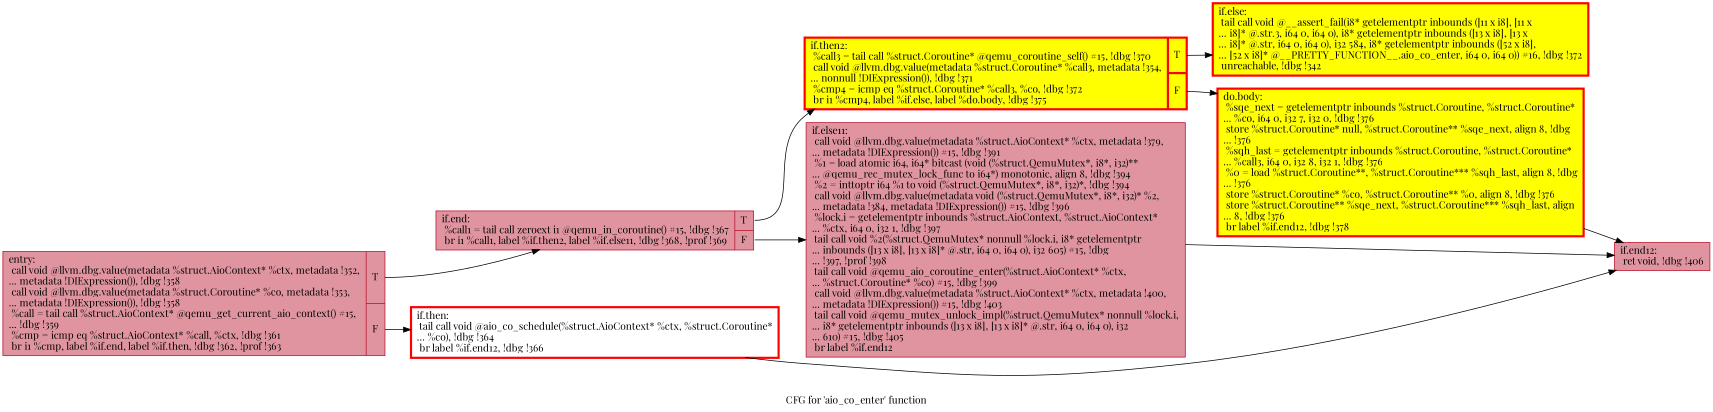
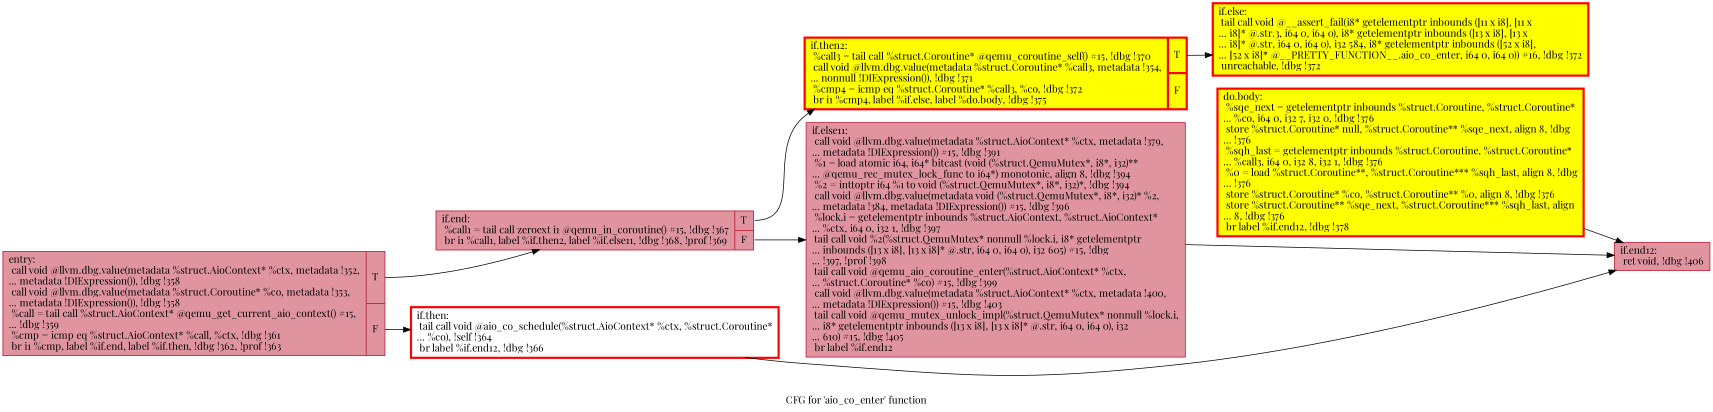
node "if.else:": text "unreachable, !dbg !342" -> "unreachable, !dbg !372"
edge "if.then2:" -> "do.body:": removed
node "if.then:": text "... %co), !dbg !364" -> "... %co), !self !364"
